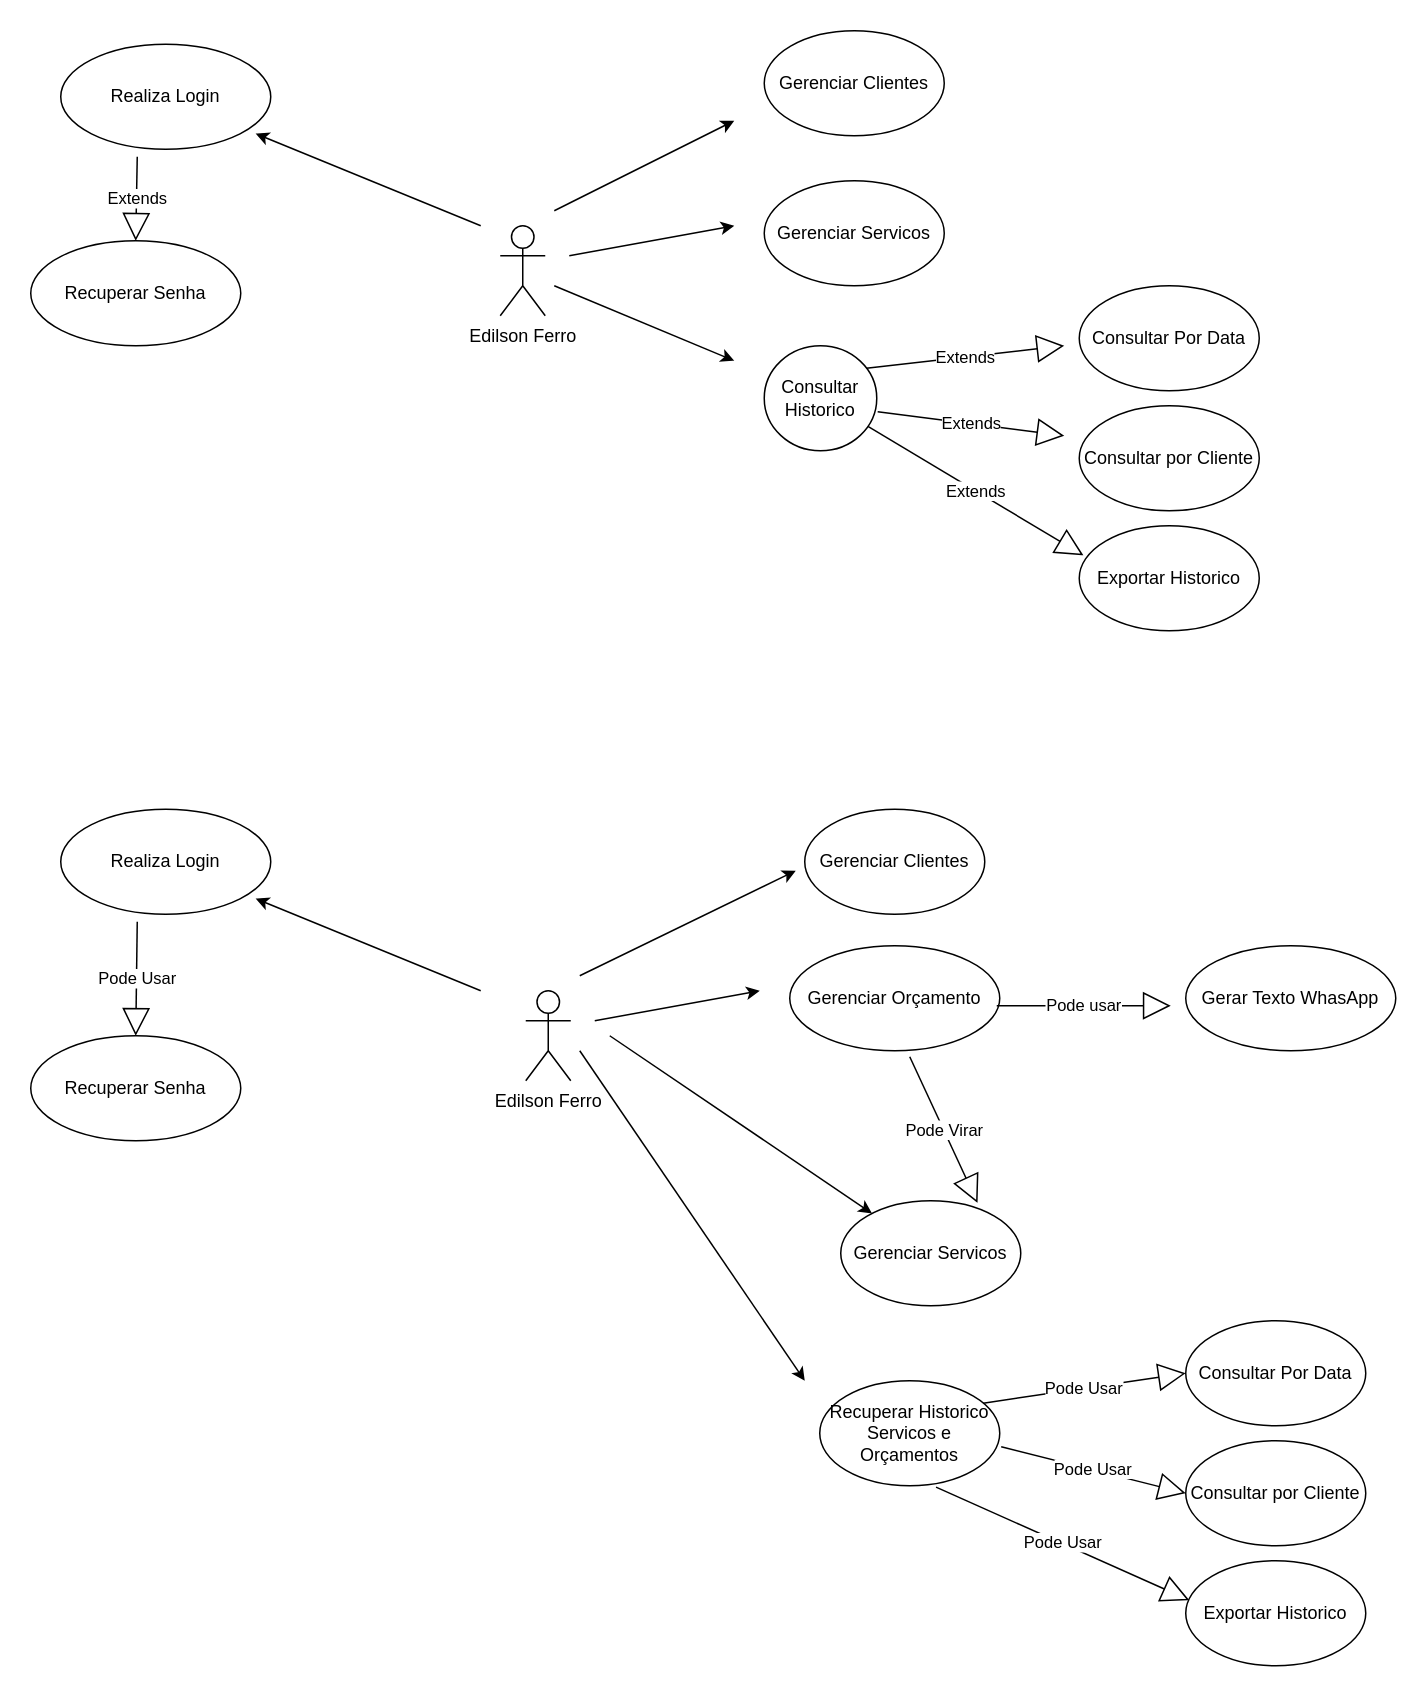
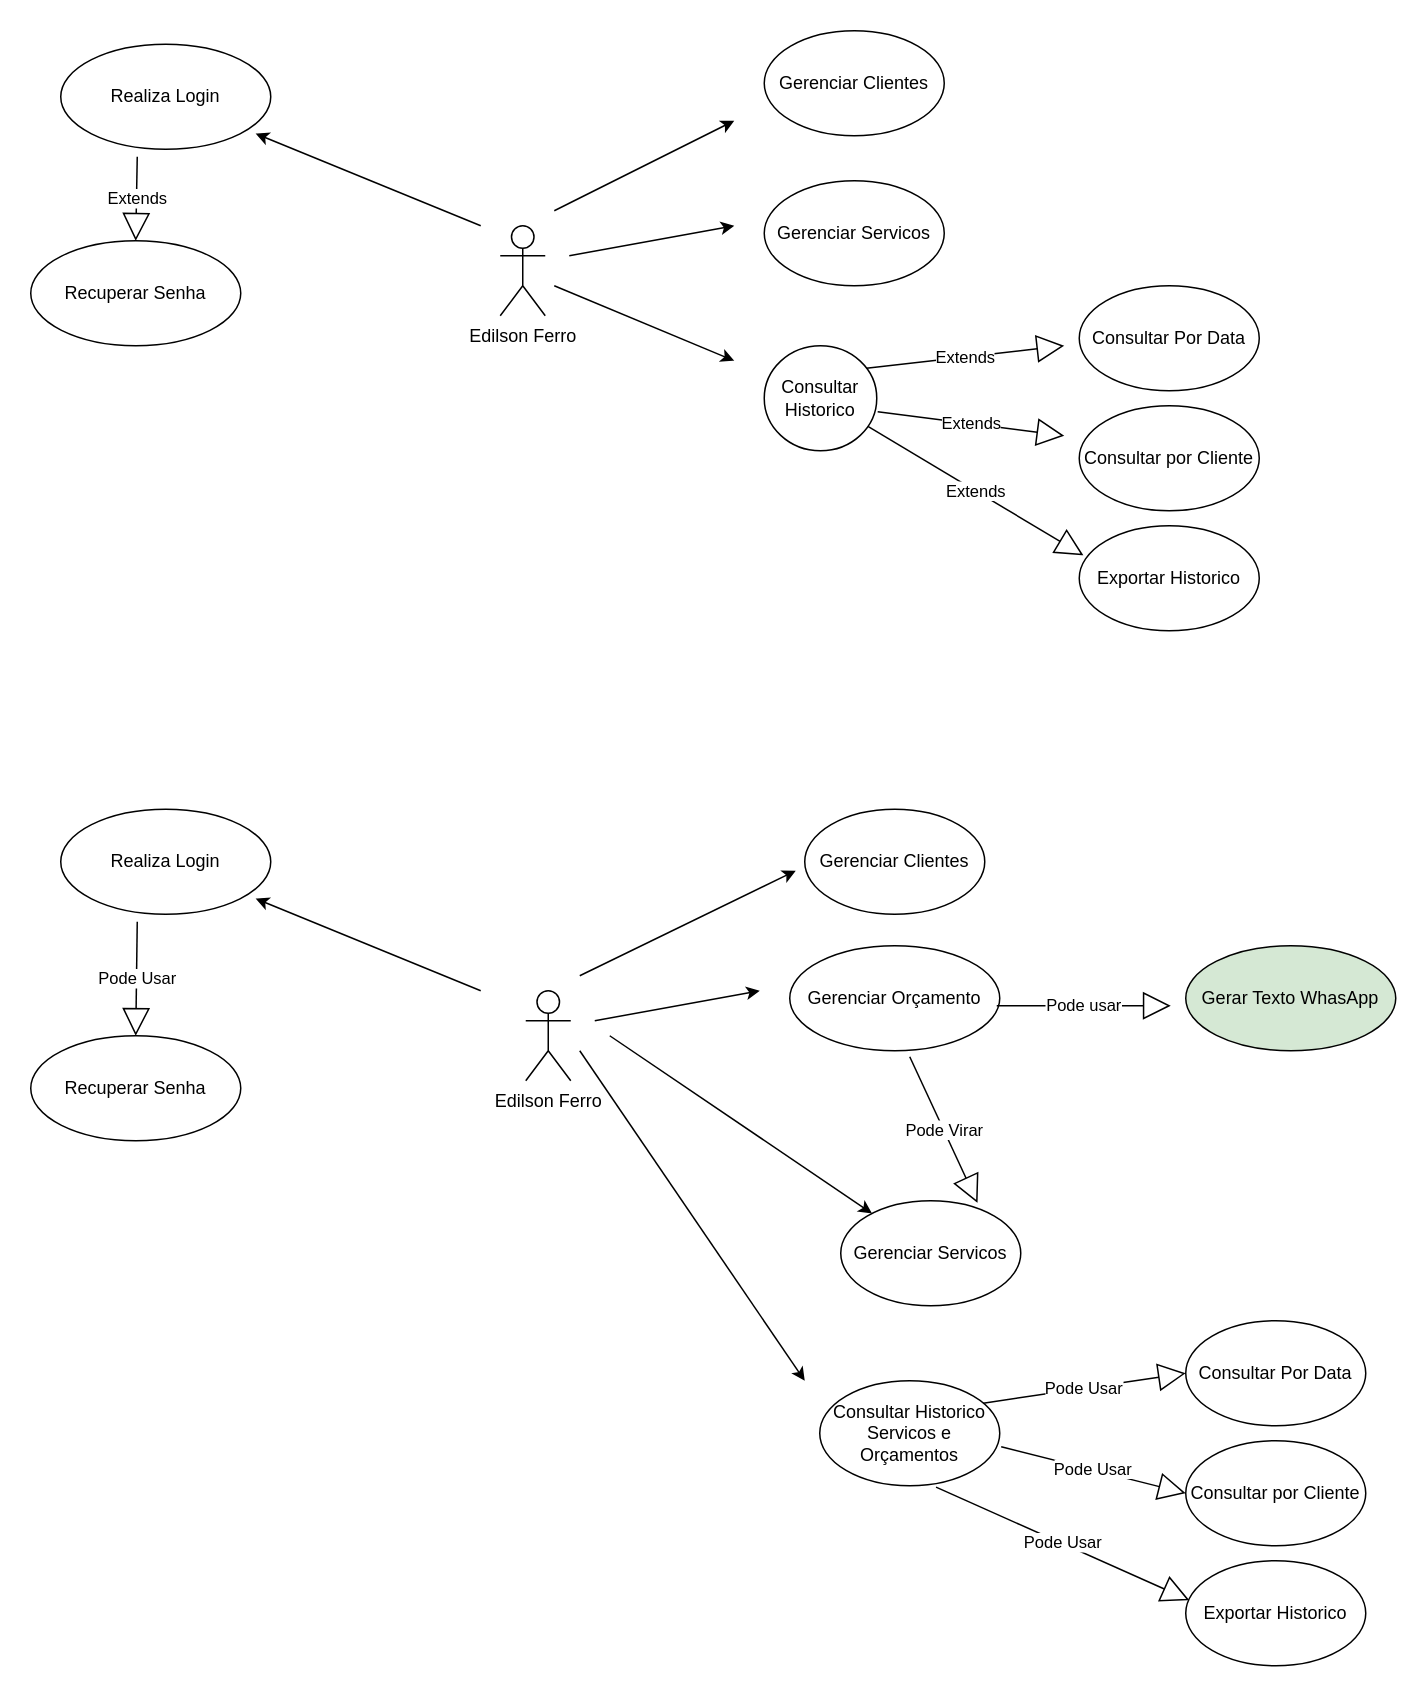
node "Gerar Texto WhasApp": fillcolor #ffffff -> #d5e8d4
node "Recuperar Historico Servicos e Orçamentos": label "Recuperar Historico Servicos e Orçamentos" -> "Consultar Historico Servicos e Orçamentos"
